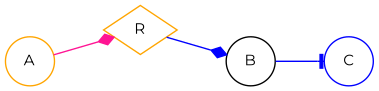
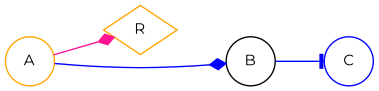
edge "R" -> "B": now "A" -> "B"
